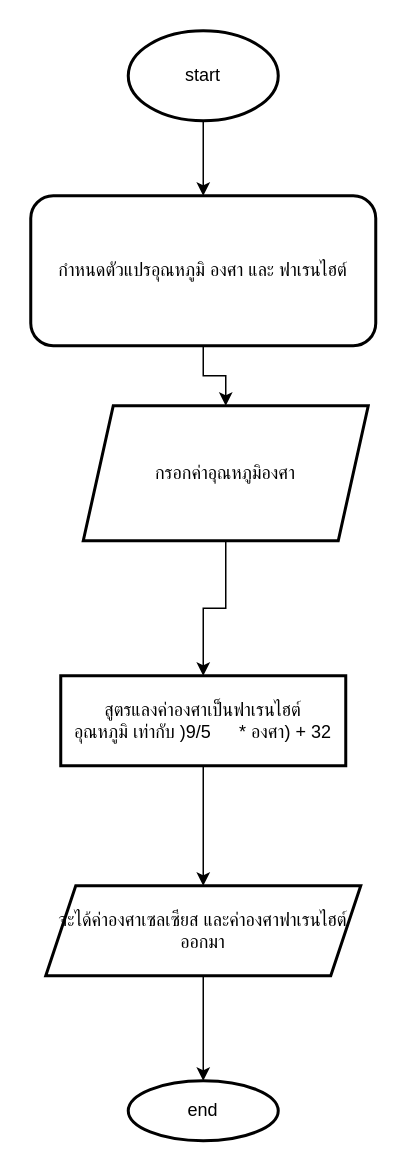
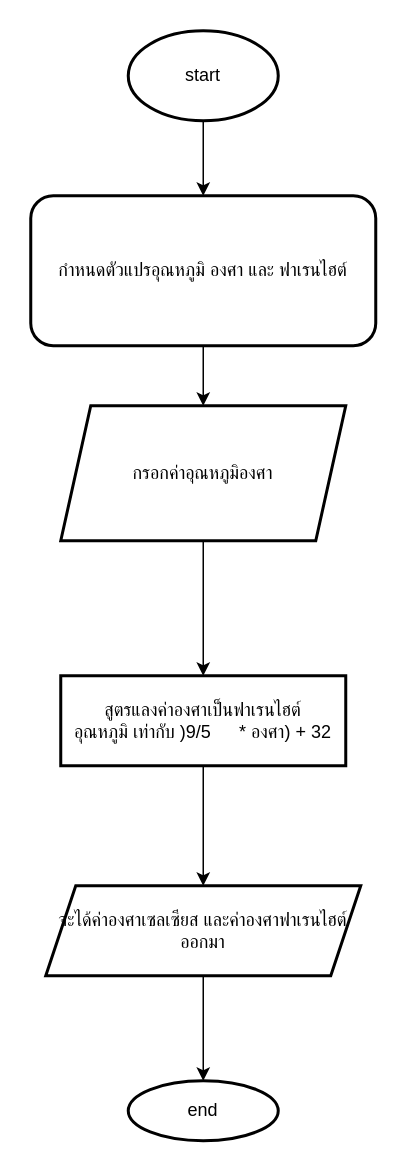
node "กรอกค่าอุณหภูมิองศา": moved (226, 473) -> (203, 473)
